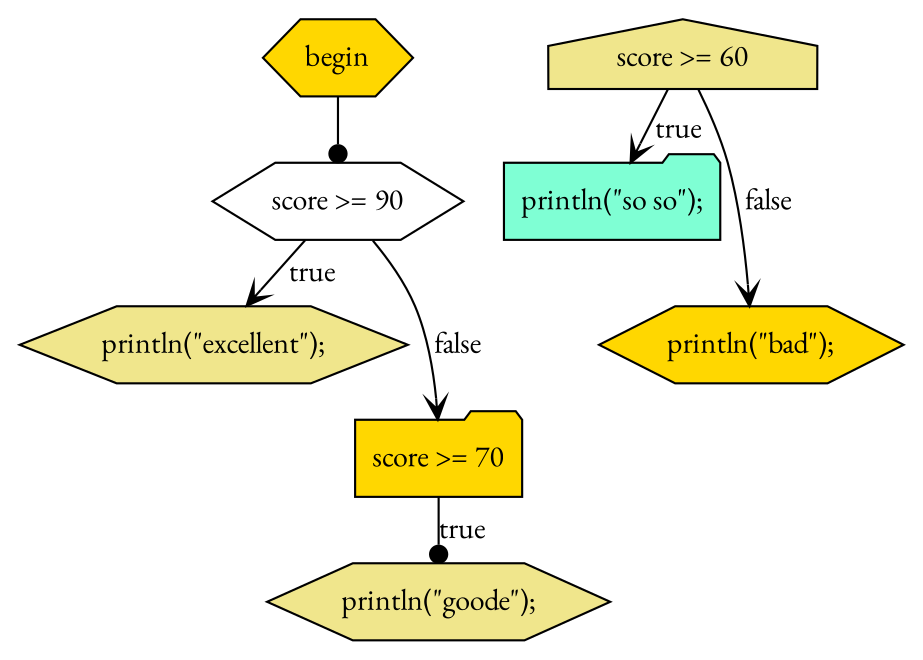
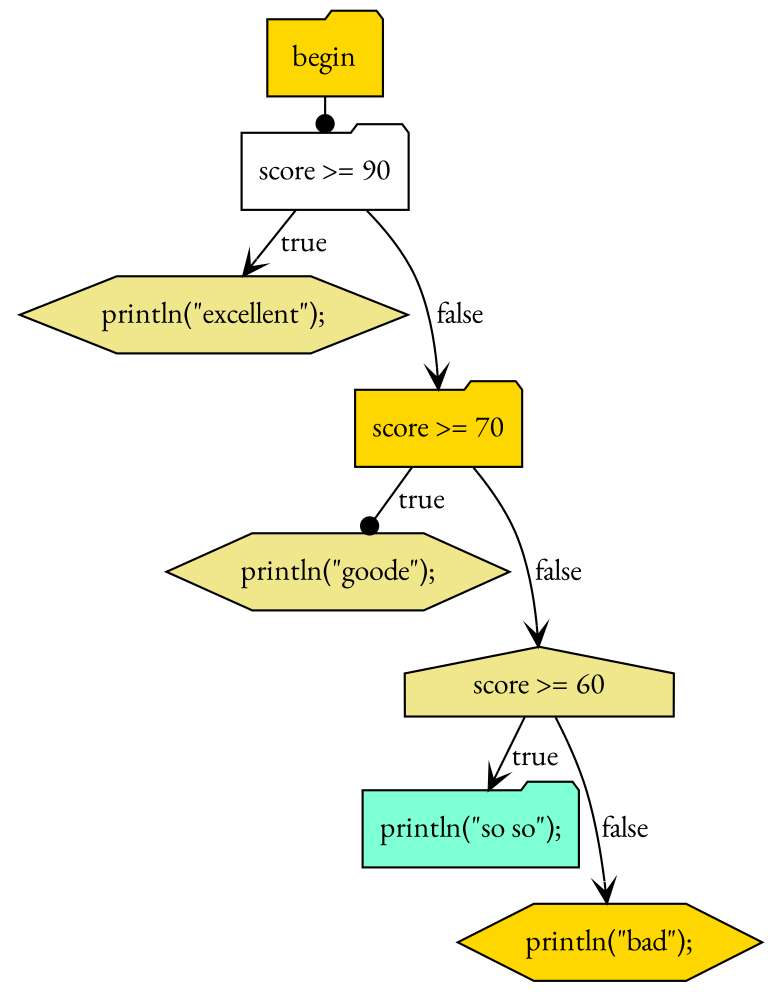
node "begin": shape hexagon -> folder
node "score >= 90": shape hexagon -> folder
edge "score >= 70" -> "score >= 60": added, label "false"
